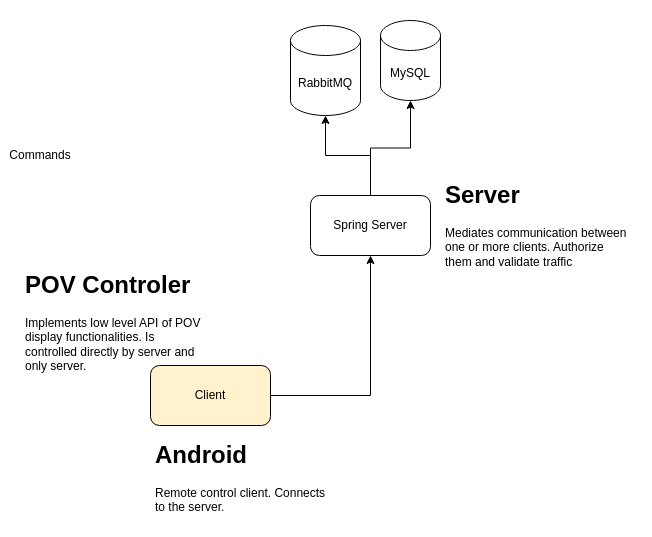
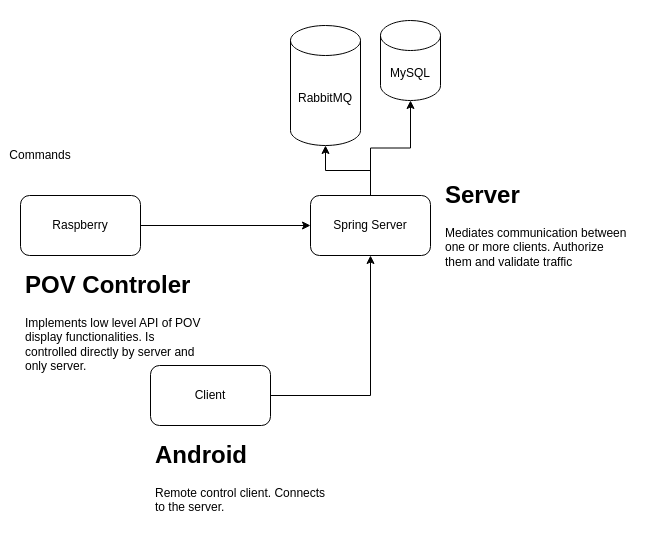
node "RabbitMQ": size 70x90 -> 70x120
node "Raspberry": added
edge "Raspberry" -> "Spring Server": added
node "Client": fillcolor #fff2cc -> #ffffff
